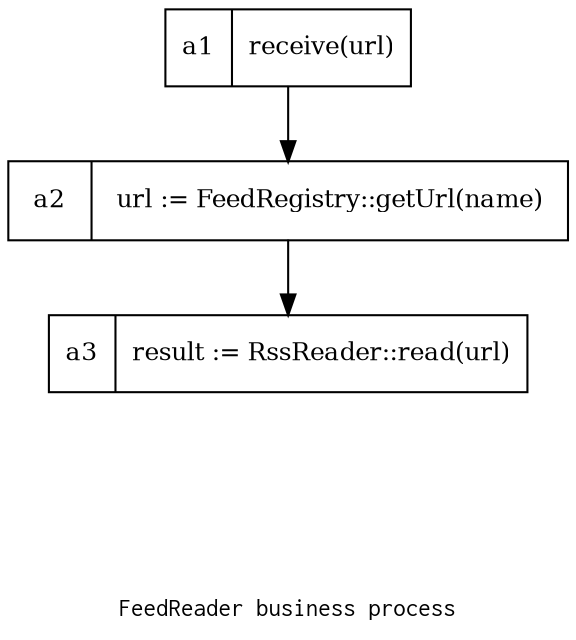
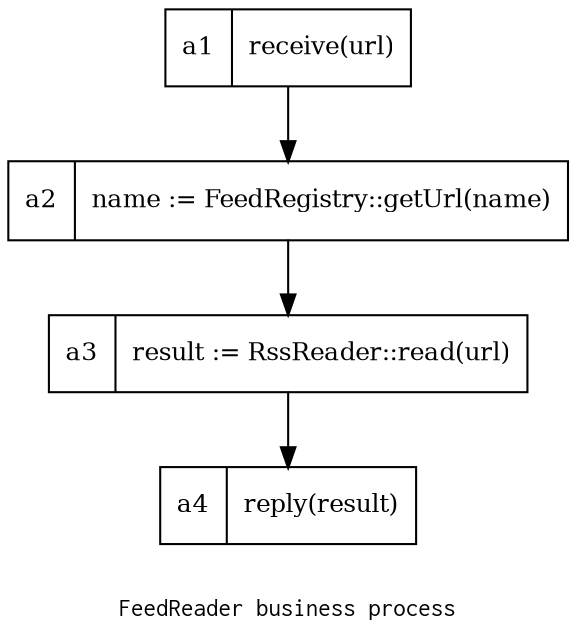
node "a2": text "url := FeedRegistry::getUrl(name)" -> "name := FeedRegistry::getUrl(name)"
node "a4": added
